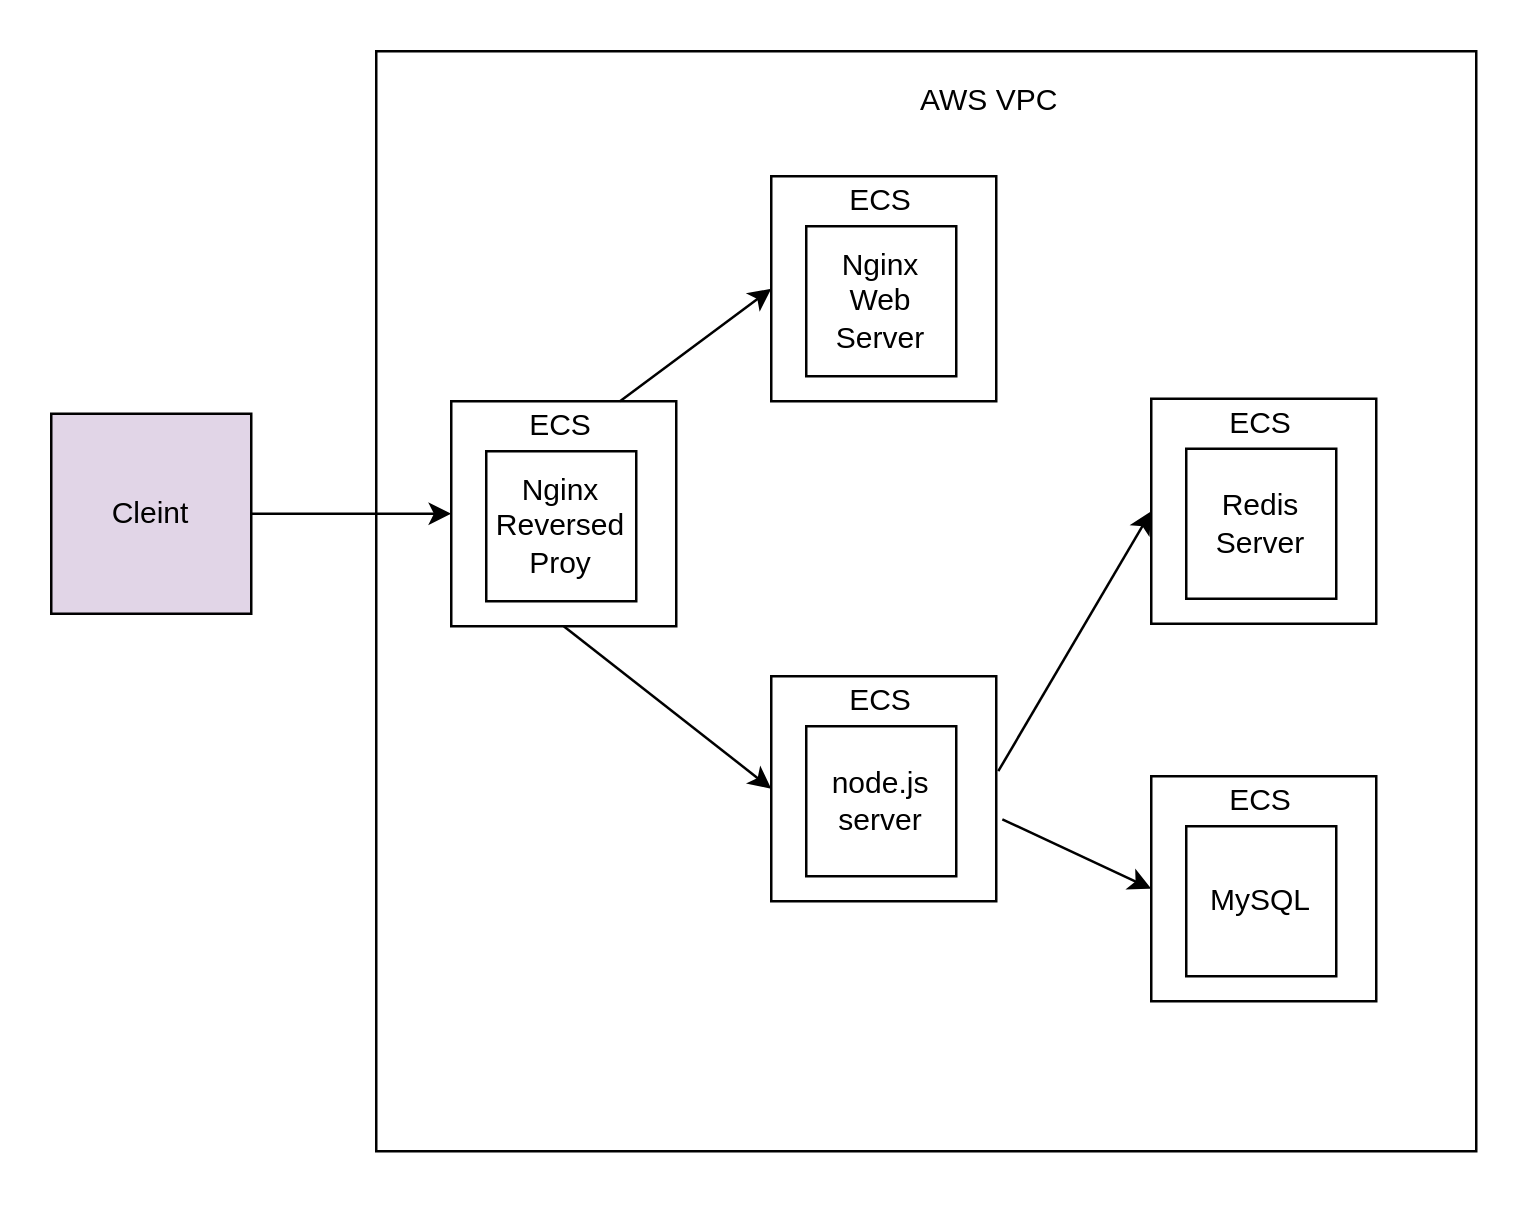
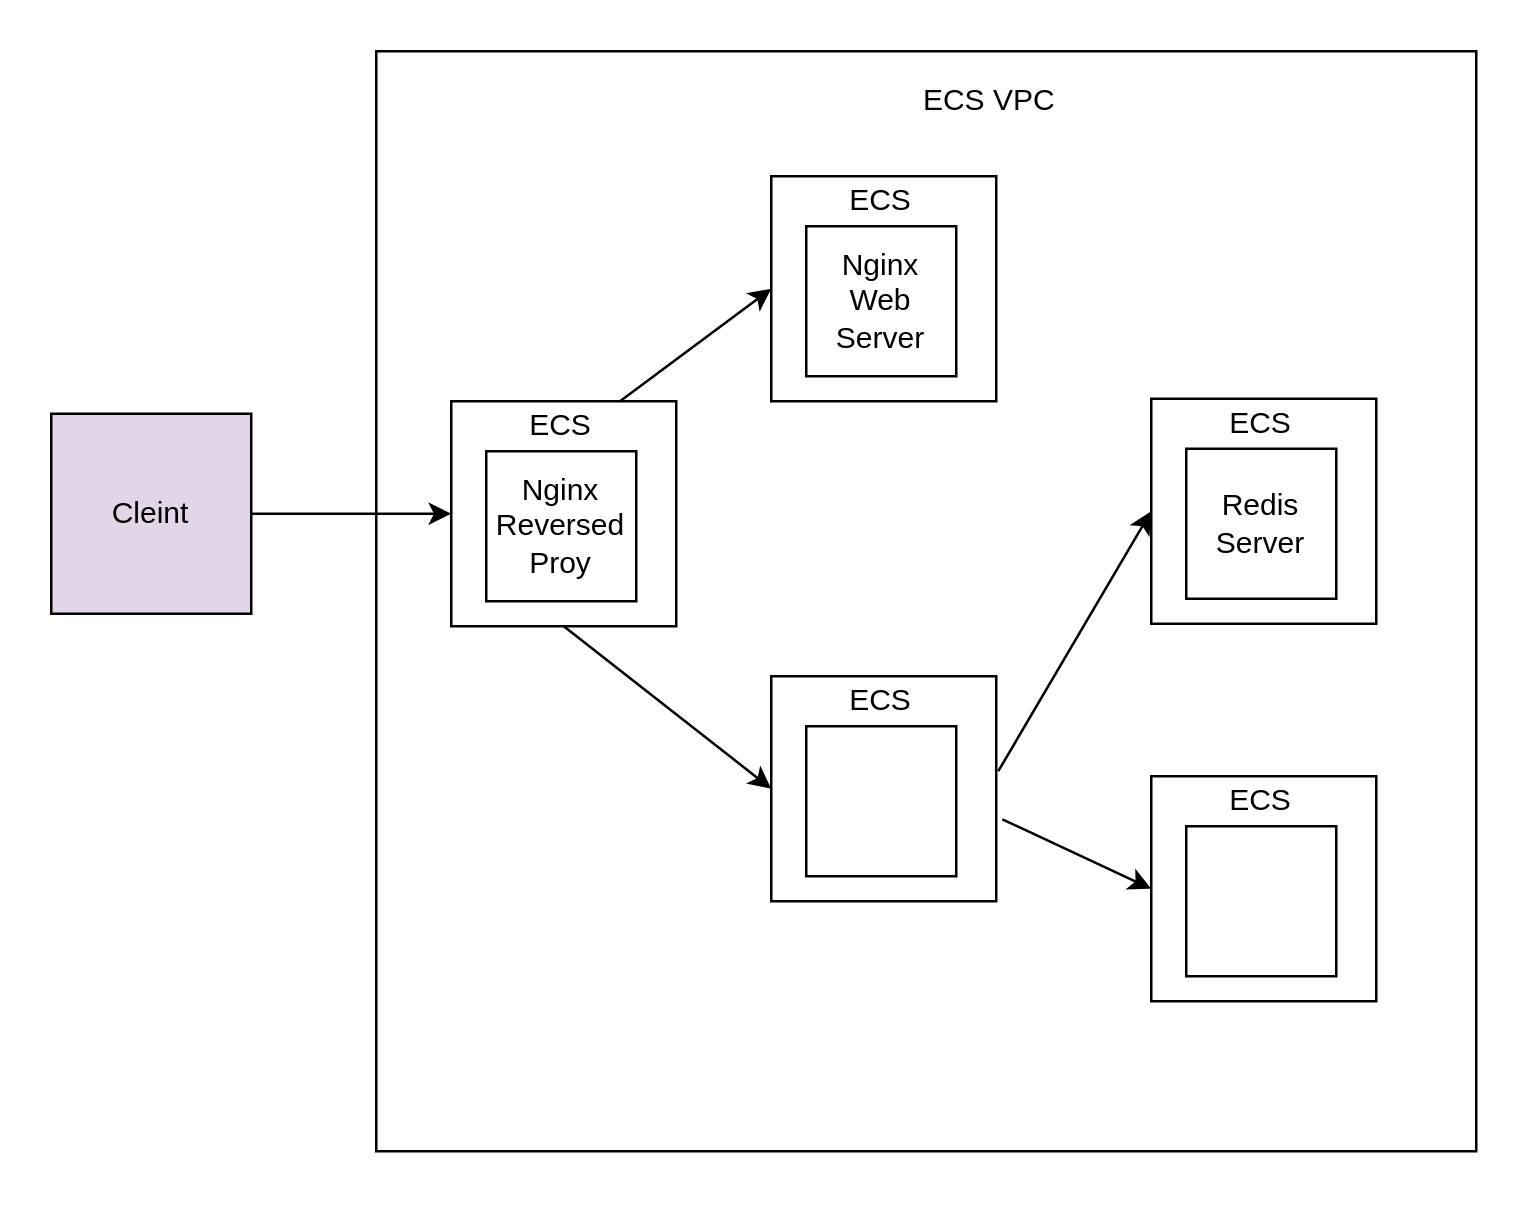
node "AWS VPC": label "AWS VPC" -> "ECS VPC"
node "node.js server": removed
node "MySQL": removed
